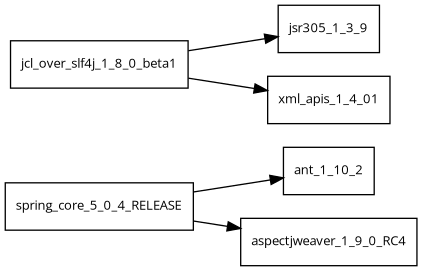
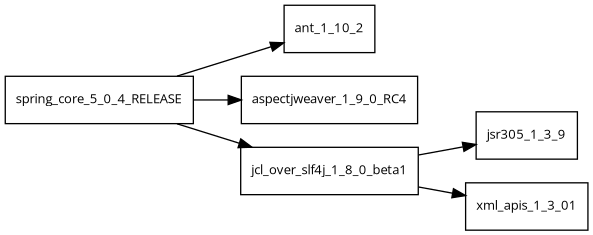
node "xml_apis_1_4_01": label "xml_apis_1_4_01" -> "xml_apis_1_3_01"
edge "spring_core_5_0_4_RELEASE" -> "jcl_over_slf4j_1_8_0_beta1": added
